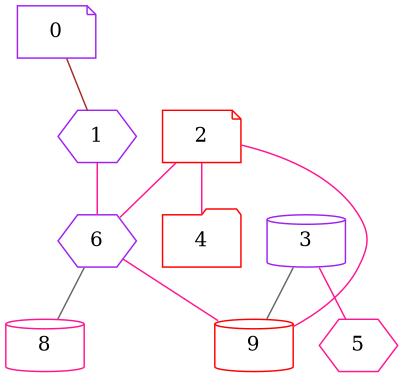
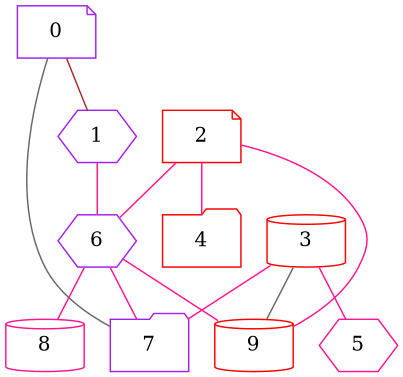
node "3": color purple -> red
edge "6" -- "8": color gray40 -> deeppink
node "7": added
